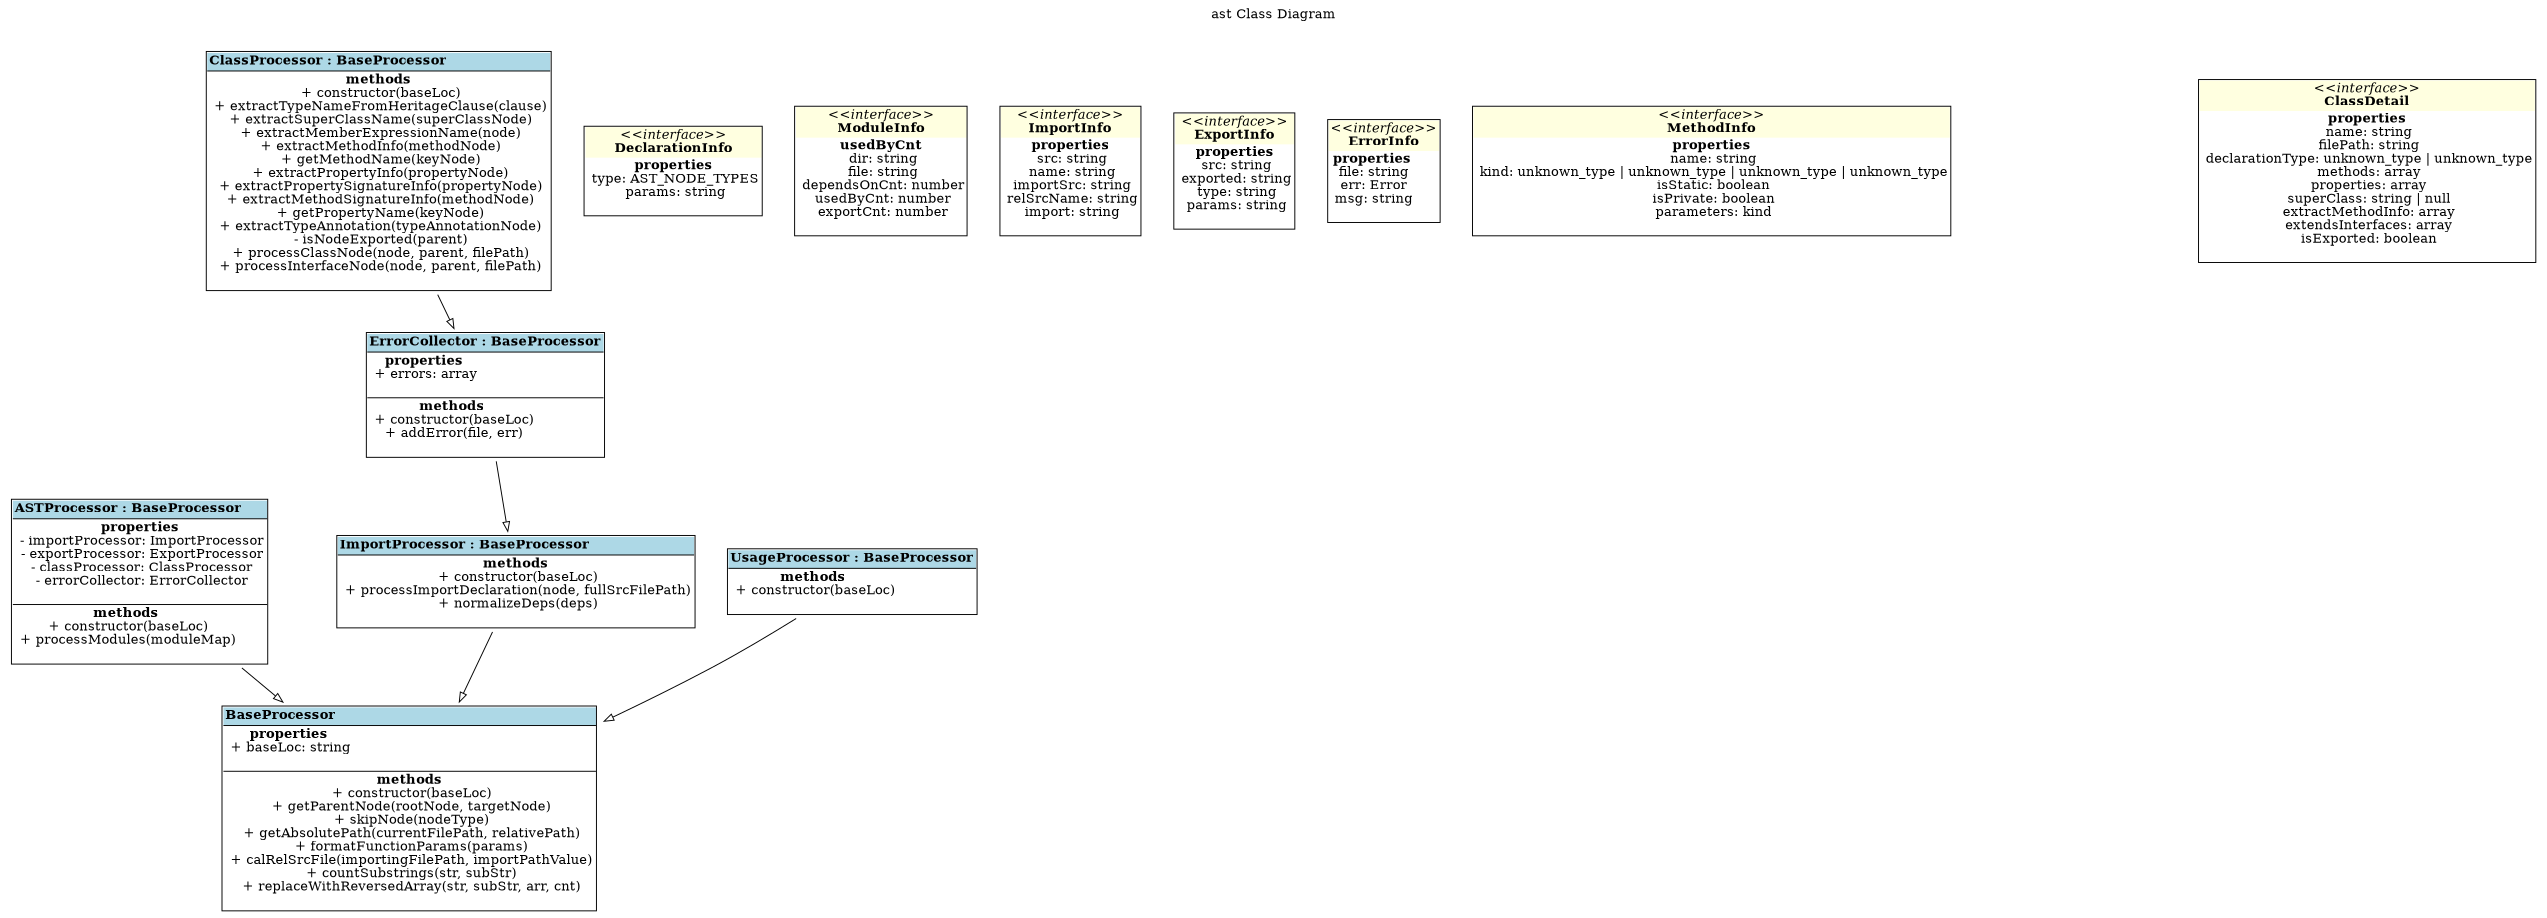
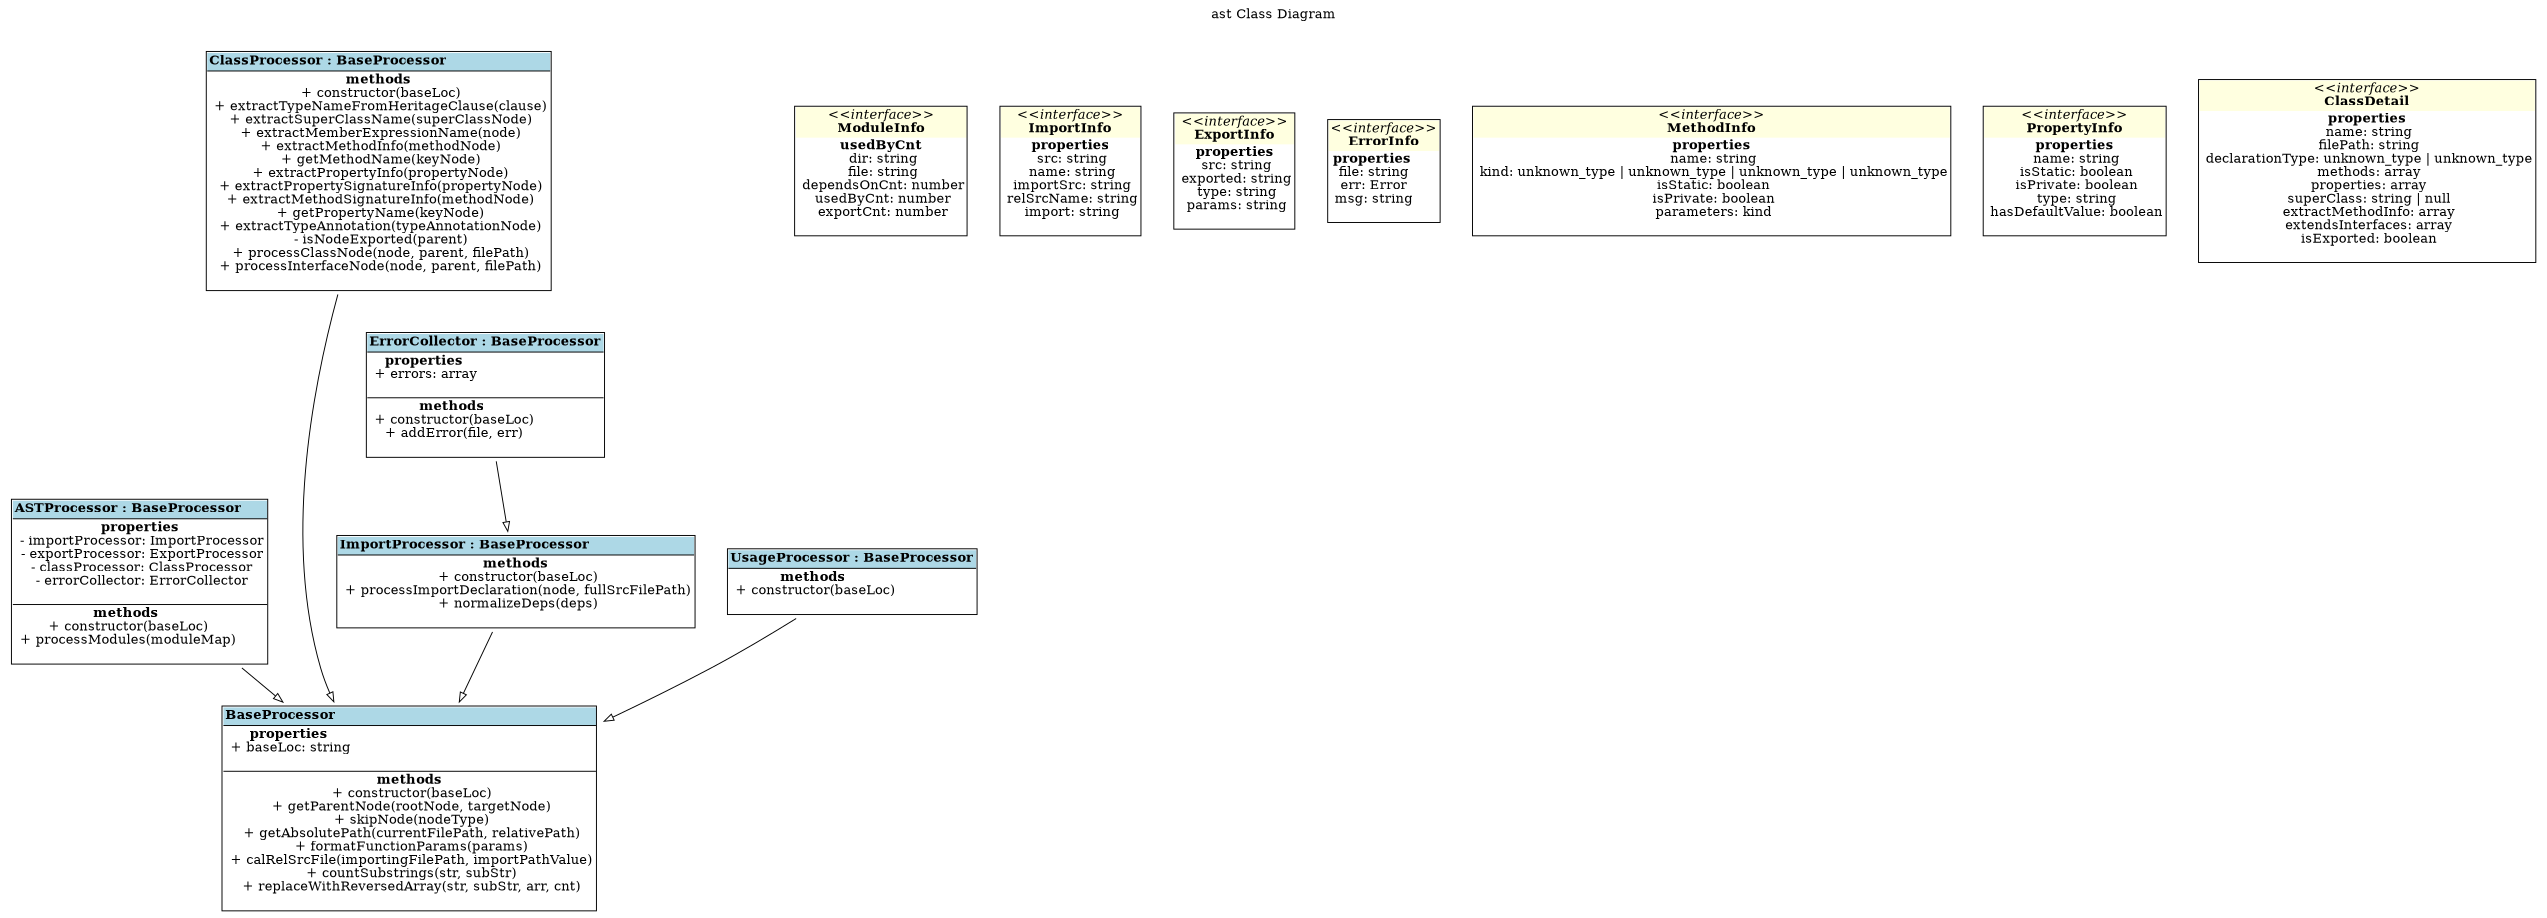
node "DeclarationInfo": removed
node "PropertyInfo": added
edge "ClassProcessor : BaseProcessor" -> "ErrorCollector : BaseProcessor": now "ClassProcessor : BaseProcessor" -> "BaseProcessor"
